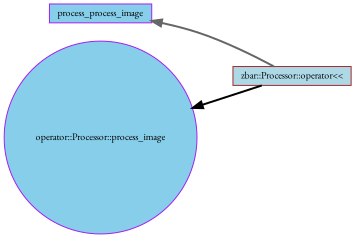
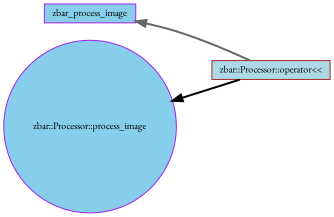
node "process_process_image": label "process_process_image" -> "zbar_process_image"
node "operator::Processor::process_image": label "operator::Processor::process_image" -> "zbar::Processor::process_image"
